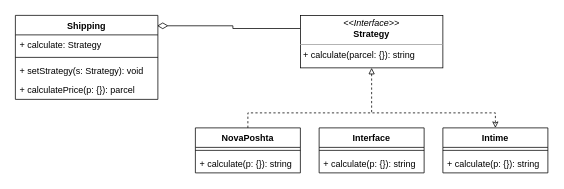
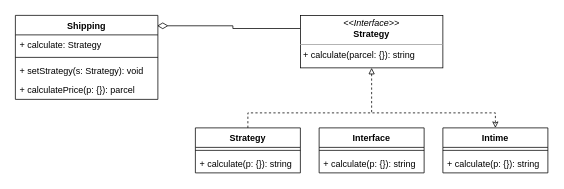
node "NovaPoshta": label "NovaPoshta" -> "Strategy"
